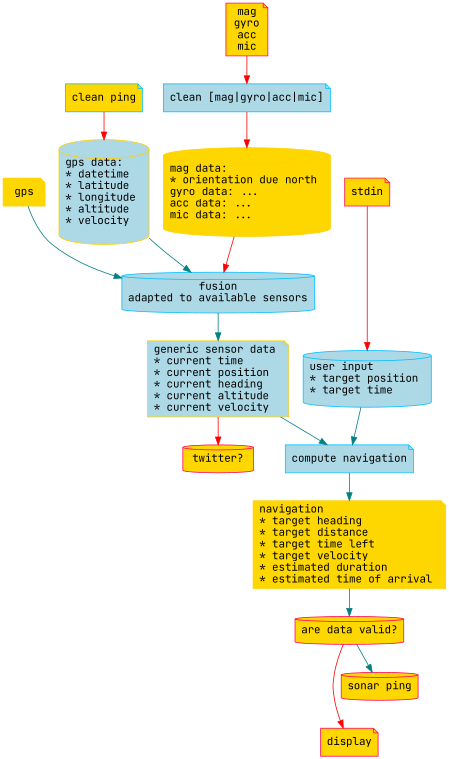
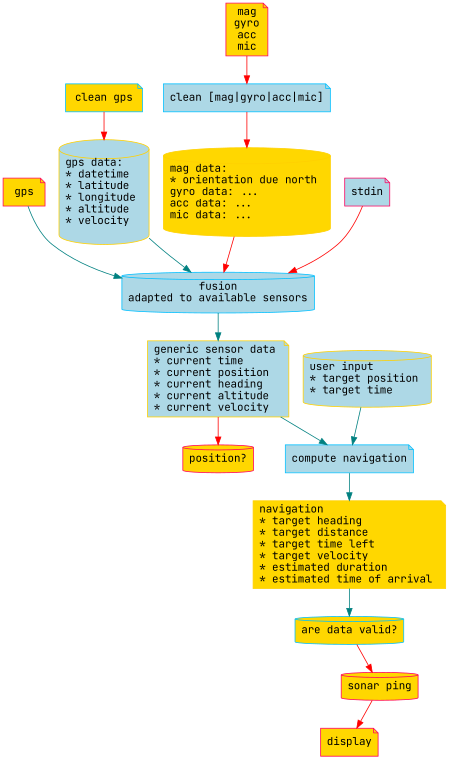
node "clean ping": label "clean ping" -> "clean gps"
node "gps": color #ffd000 -> #ff005e
node "stdin": fillcolor gold -> lightblue
edge "stdin" -> "user input * target position * target time": now "stdin" -> "fusion adapted to available sensors"
node "user input * target position * target time": color deepskyblue -> #ffd000
node "twitter?": label "twitter?" -> "position?"
node "are data valid?": color #ff005e -> deepskyblue
edge "are data valid?" -> "sonar ping": color teal -> red
edge "are data valid?" -> "display": now "sonar ping" -> "display"
